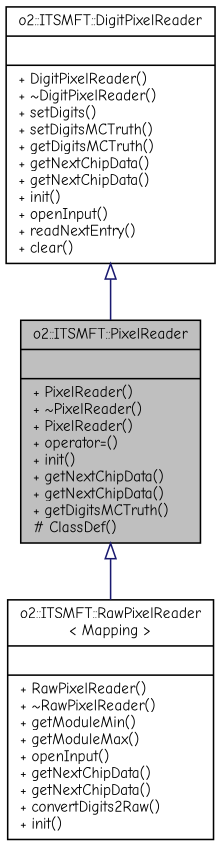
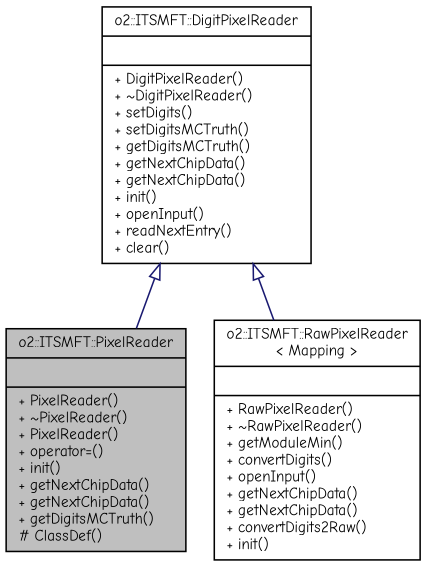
edge "o2::ITSMFT::RawPixelReader" -> "o2::ITSMFT::PixelReader": now "o2::ITSMFT::RawPixelReader" -> "o2::ITSMFT::DigitPixelReader"
node "o2::ITSMFT::RawPixelReader": text "+ getModuleMax()" -> "+ convertDigits()"
